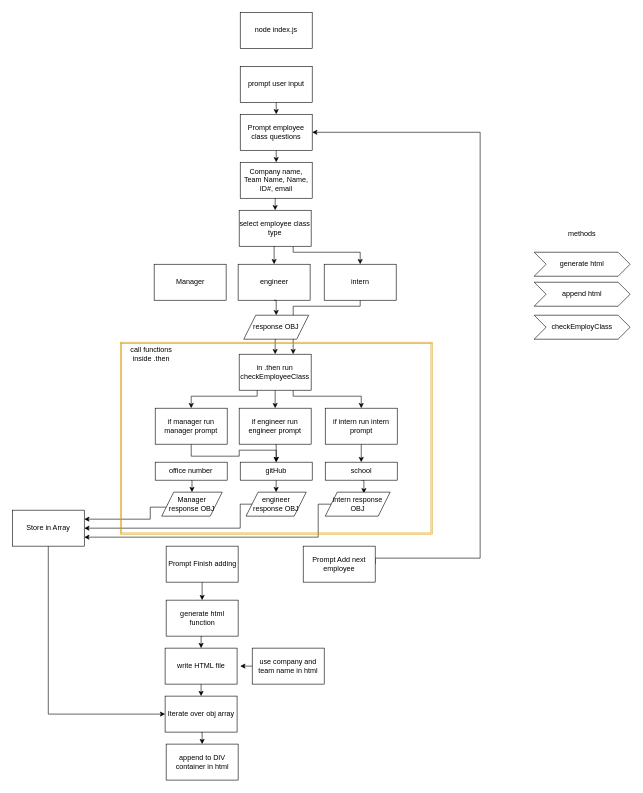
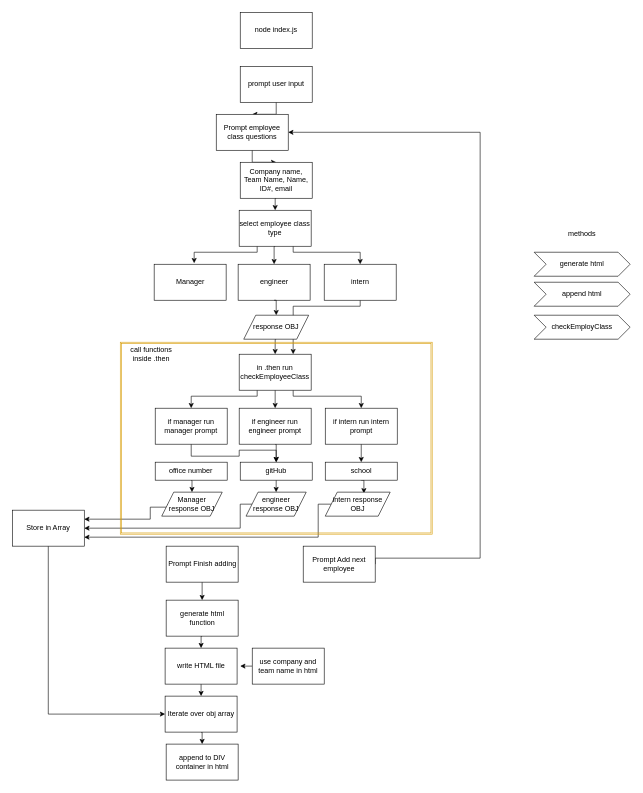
node "Prompt employee class questions": moved (276, 132) -> (252, 132)
edge "select employee class type" -> "Manager": added
